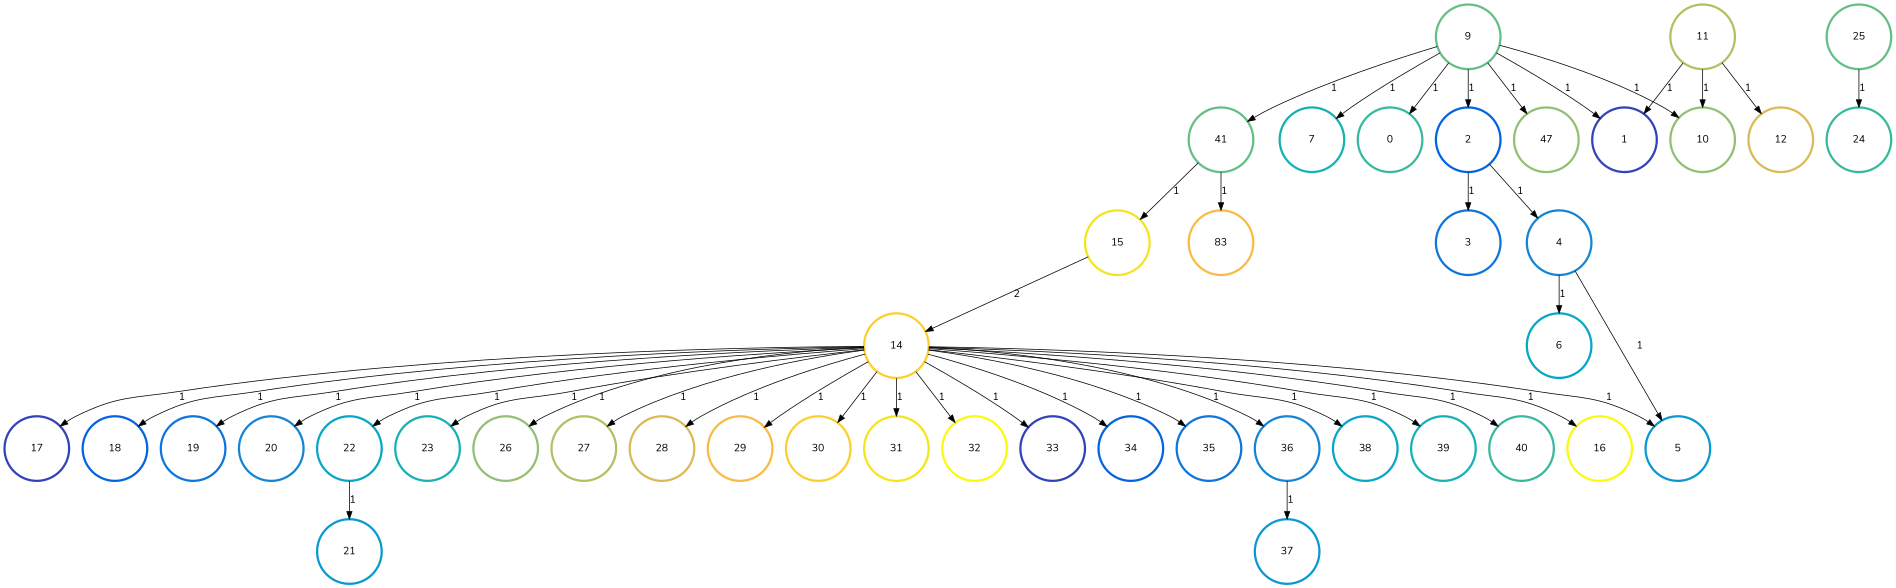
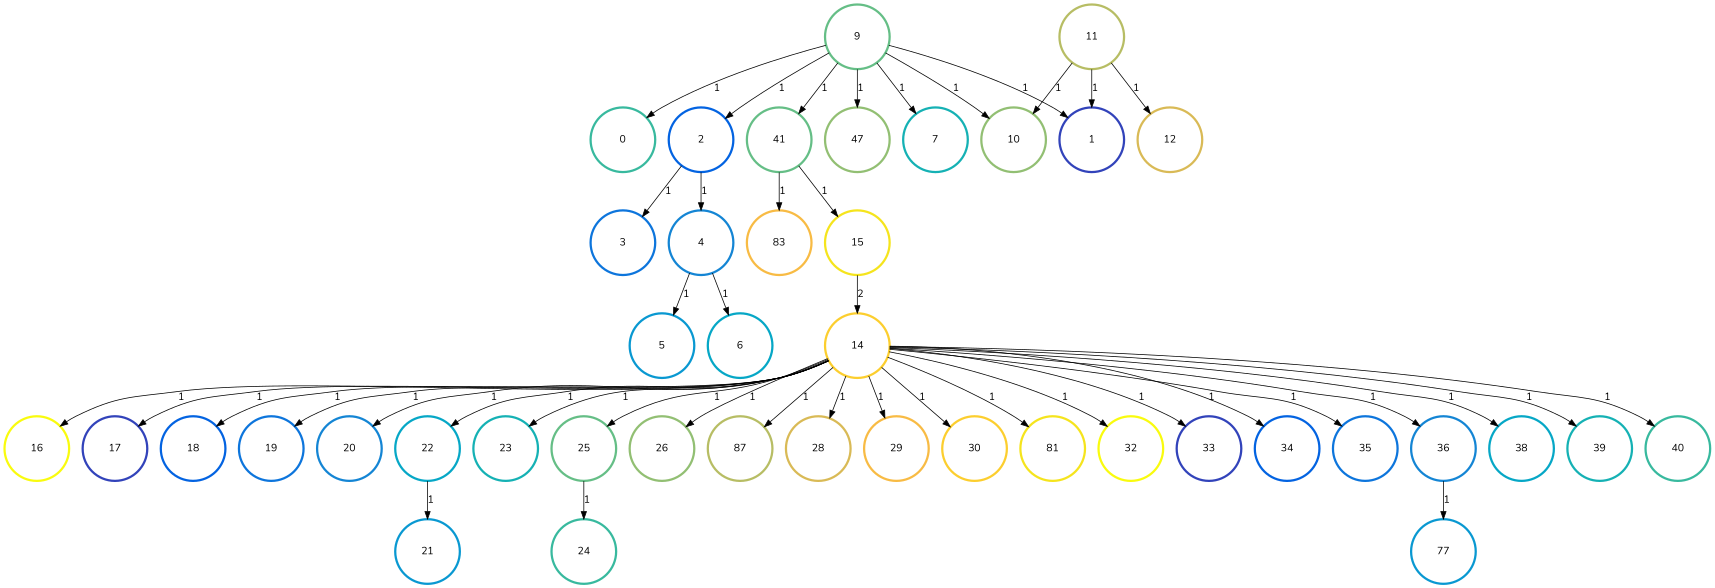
edge "14" -> "5": now "14" -> "25"
node "27": label "27" -> "87"
node "31": label "31" -> "81"
node "37": label "37" -> "77"
